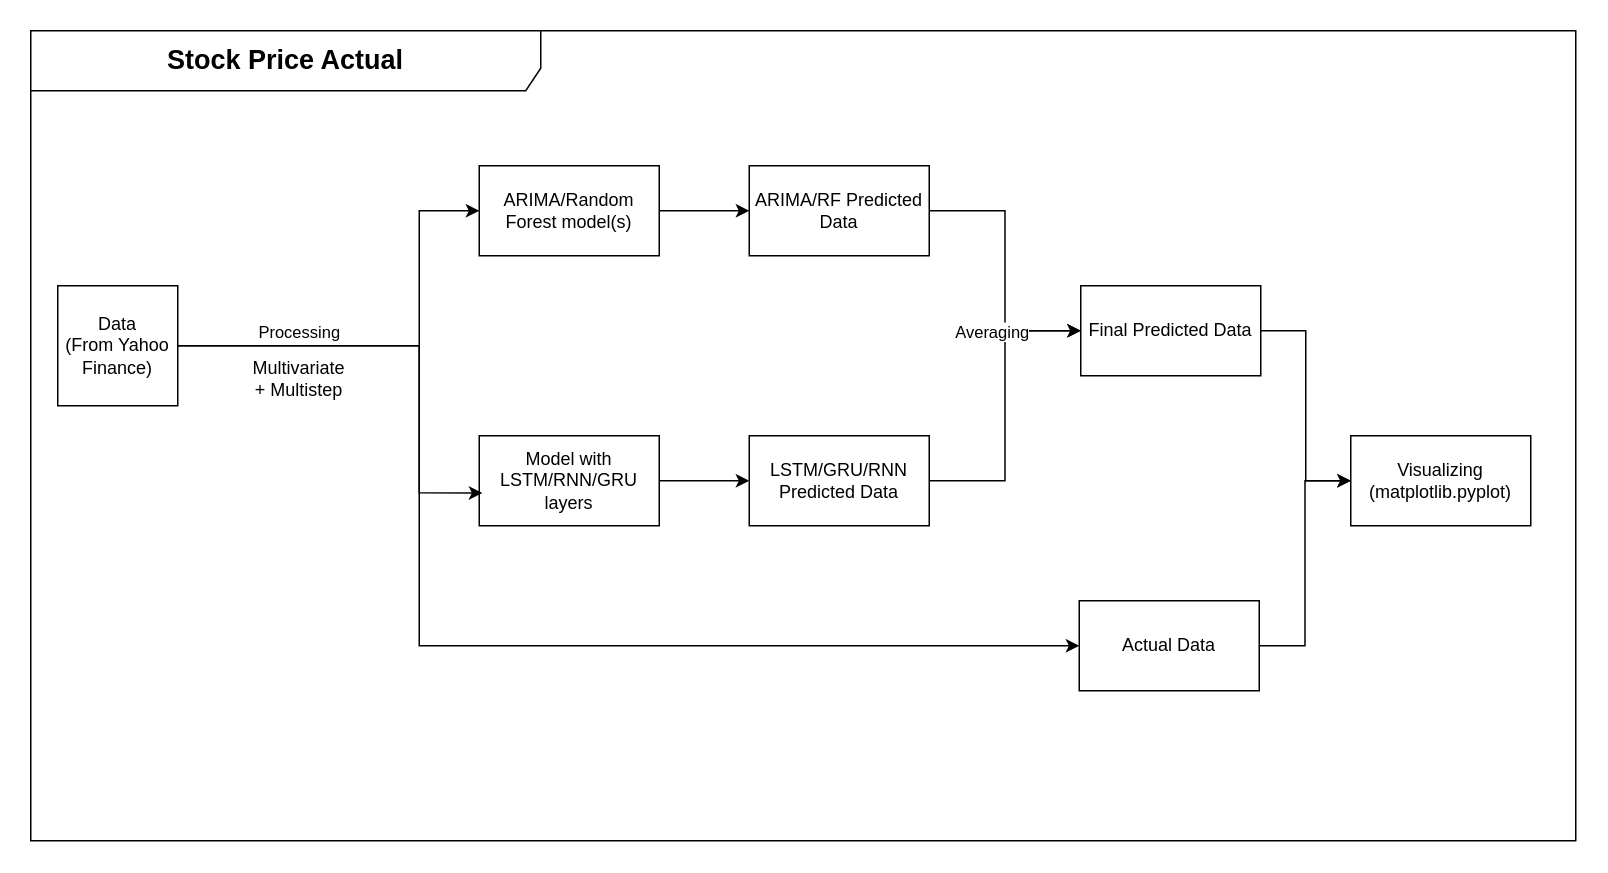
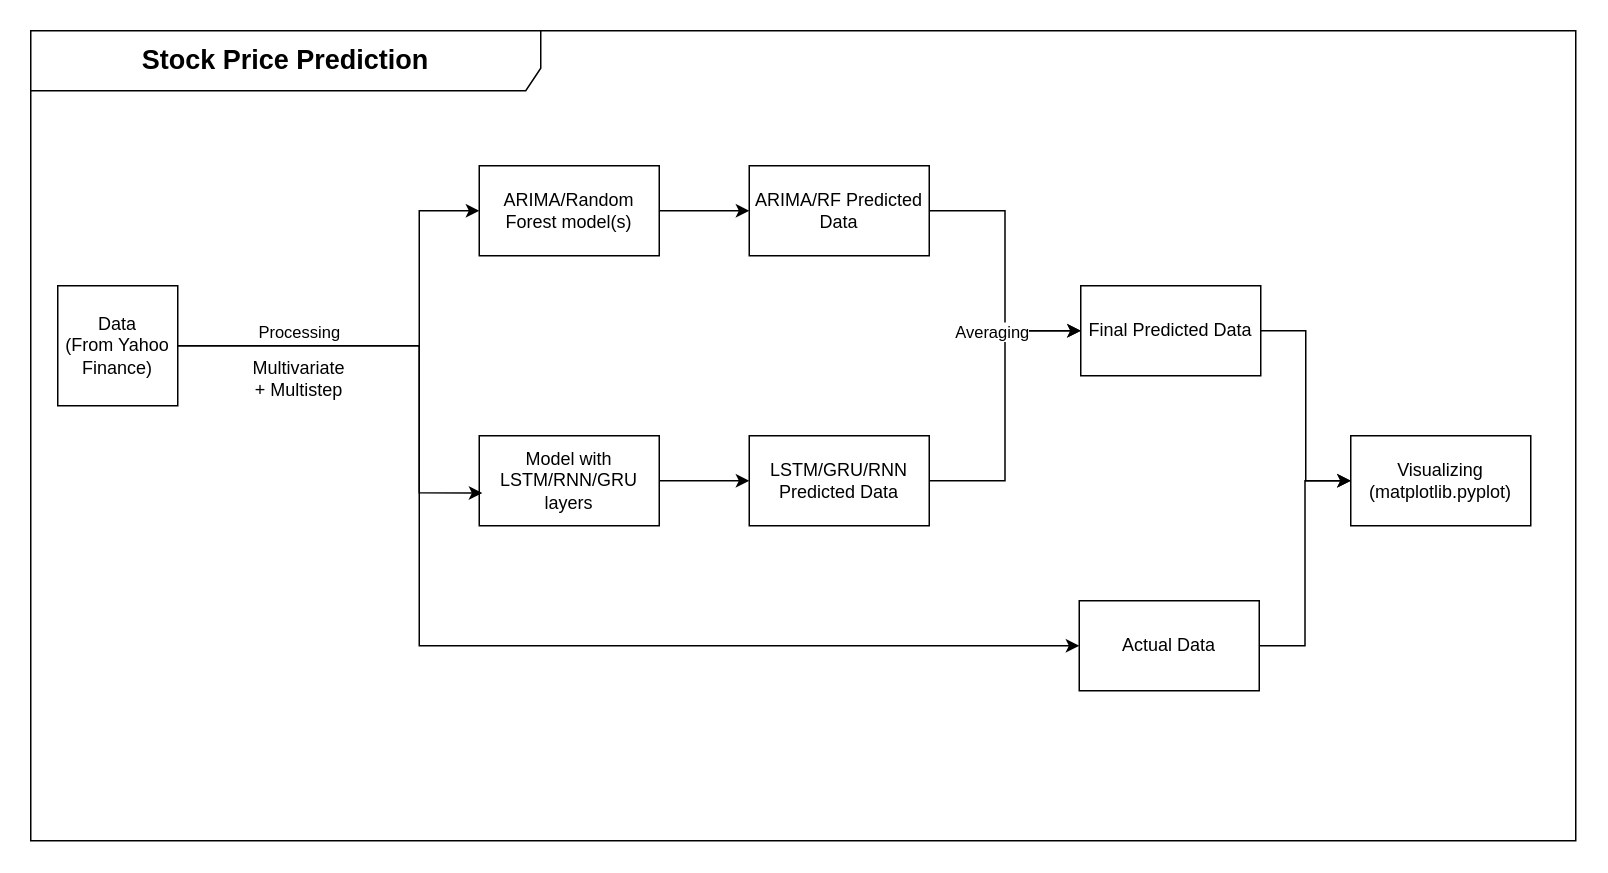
node "Stock Price Actual": label "Stock Price Actual" -> "Stock Price Prediction"
